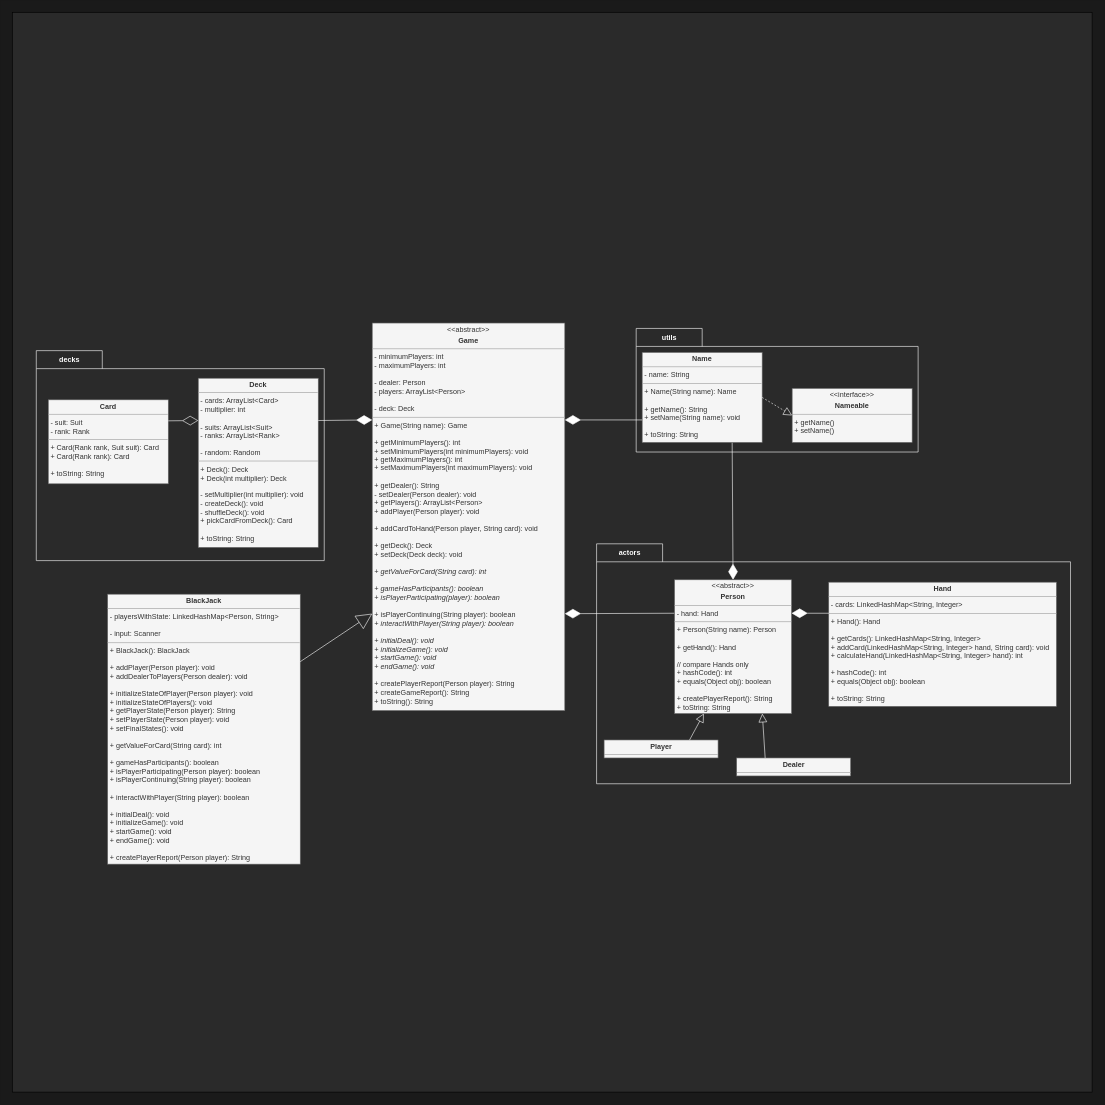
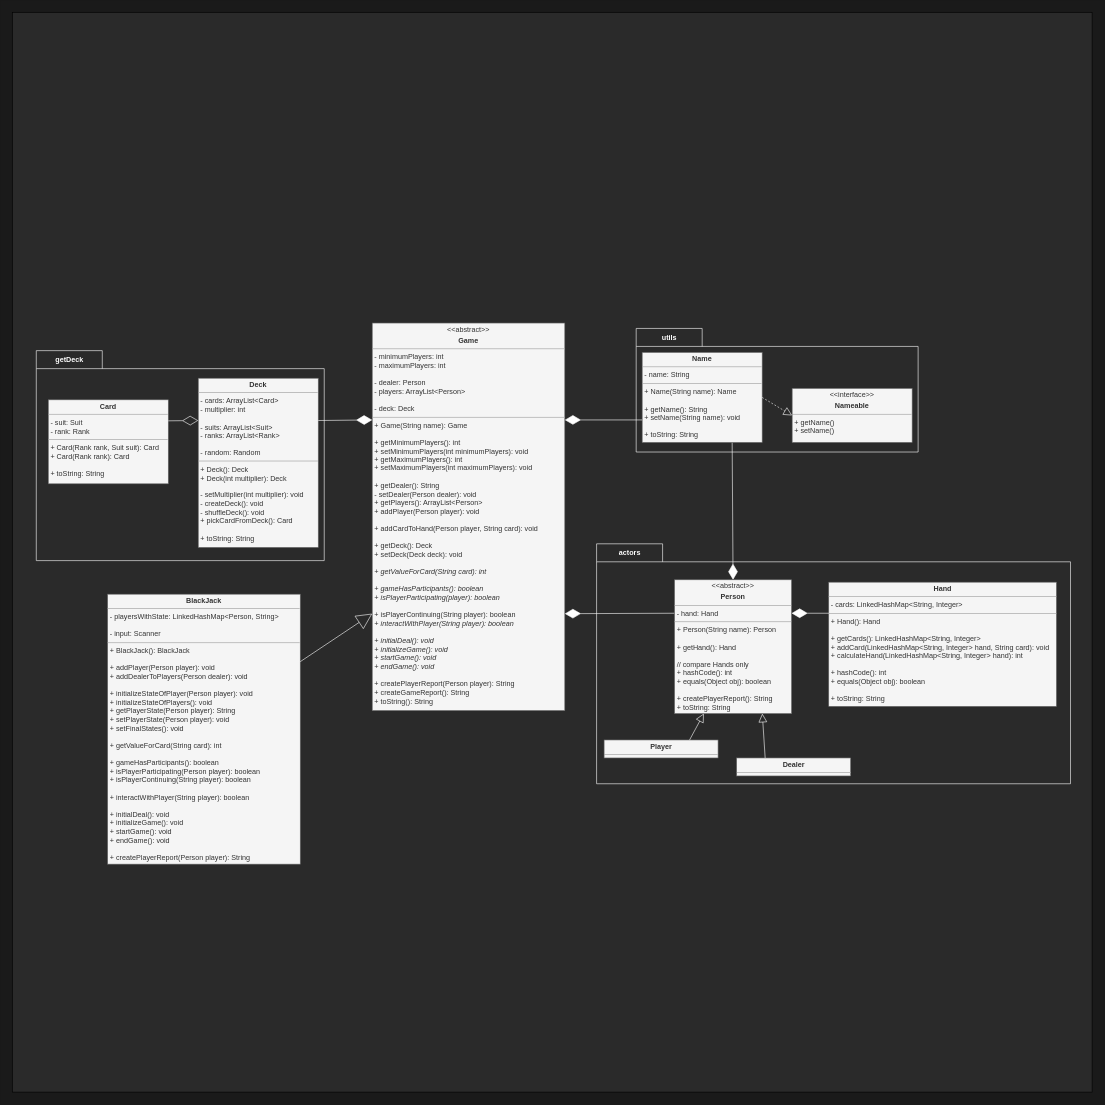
node "decks": label "decks" -> "getDeck"
